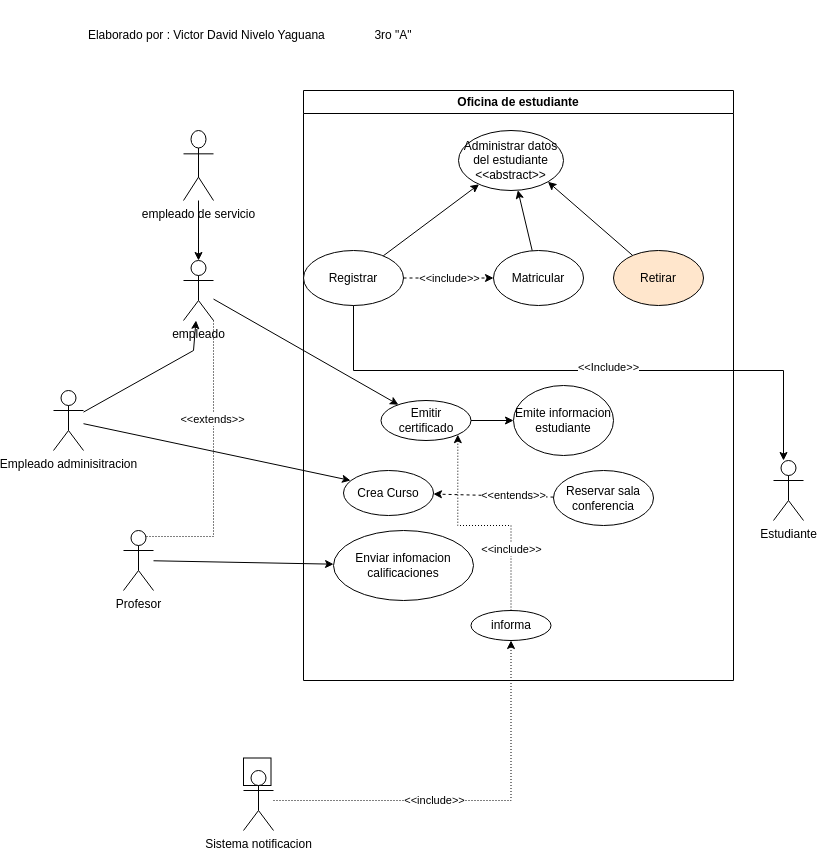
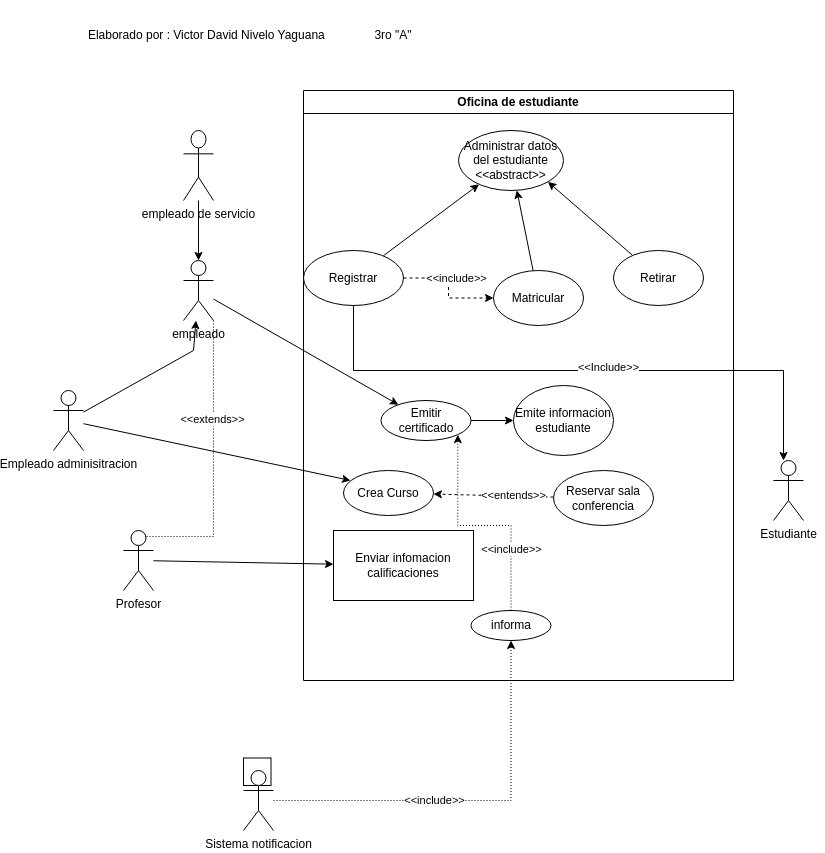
node "Matricular": moved (539, 278) -> (539, 298)
node "Retirar": fillcolor #ffe6cc -> #ffffff
node "Enviar infomacion calificaciones": shape ellipse -> rectangle
